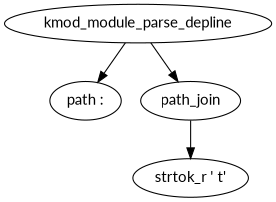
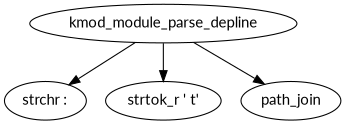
node "path :": label "path :" -> "strchr :"
edge "path_join" -> "strtok_r ' t'": now "kmod_module_parse_depline" -> "strtok_r ' t'"
